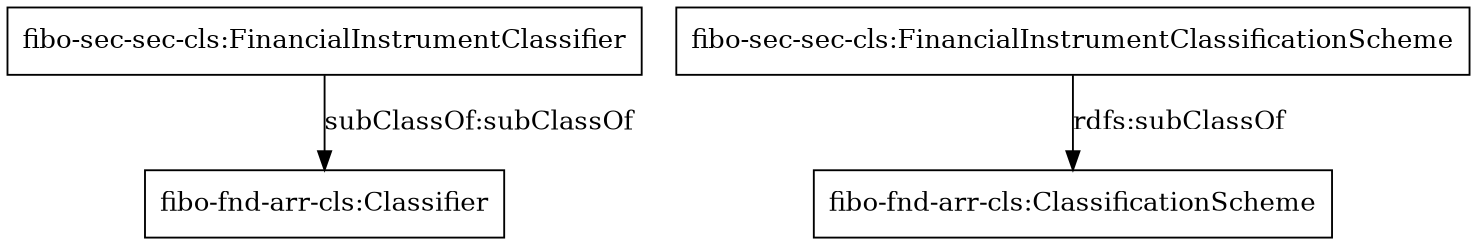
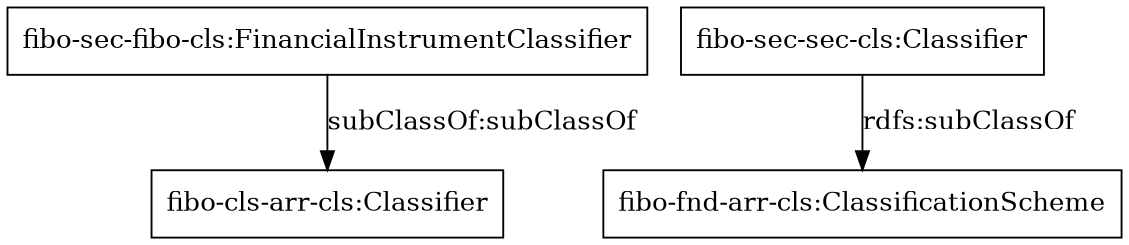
node "fibo-sec-sec-cls:FinancialInstrumentClassifier": label "fibo-sec-sec-cls:FinancialInstrumentClassifier" -> "fibo-sec-fibo-cls:FinancialInstrumentClassifier"
node "fibo-sec-sec-cls:FinancialInstrumentClassificationScheme": label "fibo-sec-sec-cls:FinancialInstrumentClassificationScheme" -> "fibo-sec-sec-cls:Classifier"
node "fibo-fnd-arr-cls:Classifier": label "fibo-fnd-arr-cls:Classifier" -> "fibo-cls-arr-cls:Classifier"
